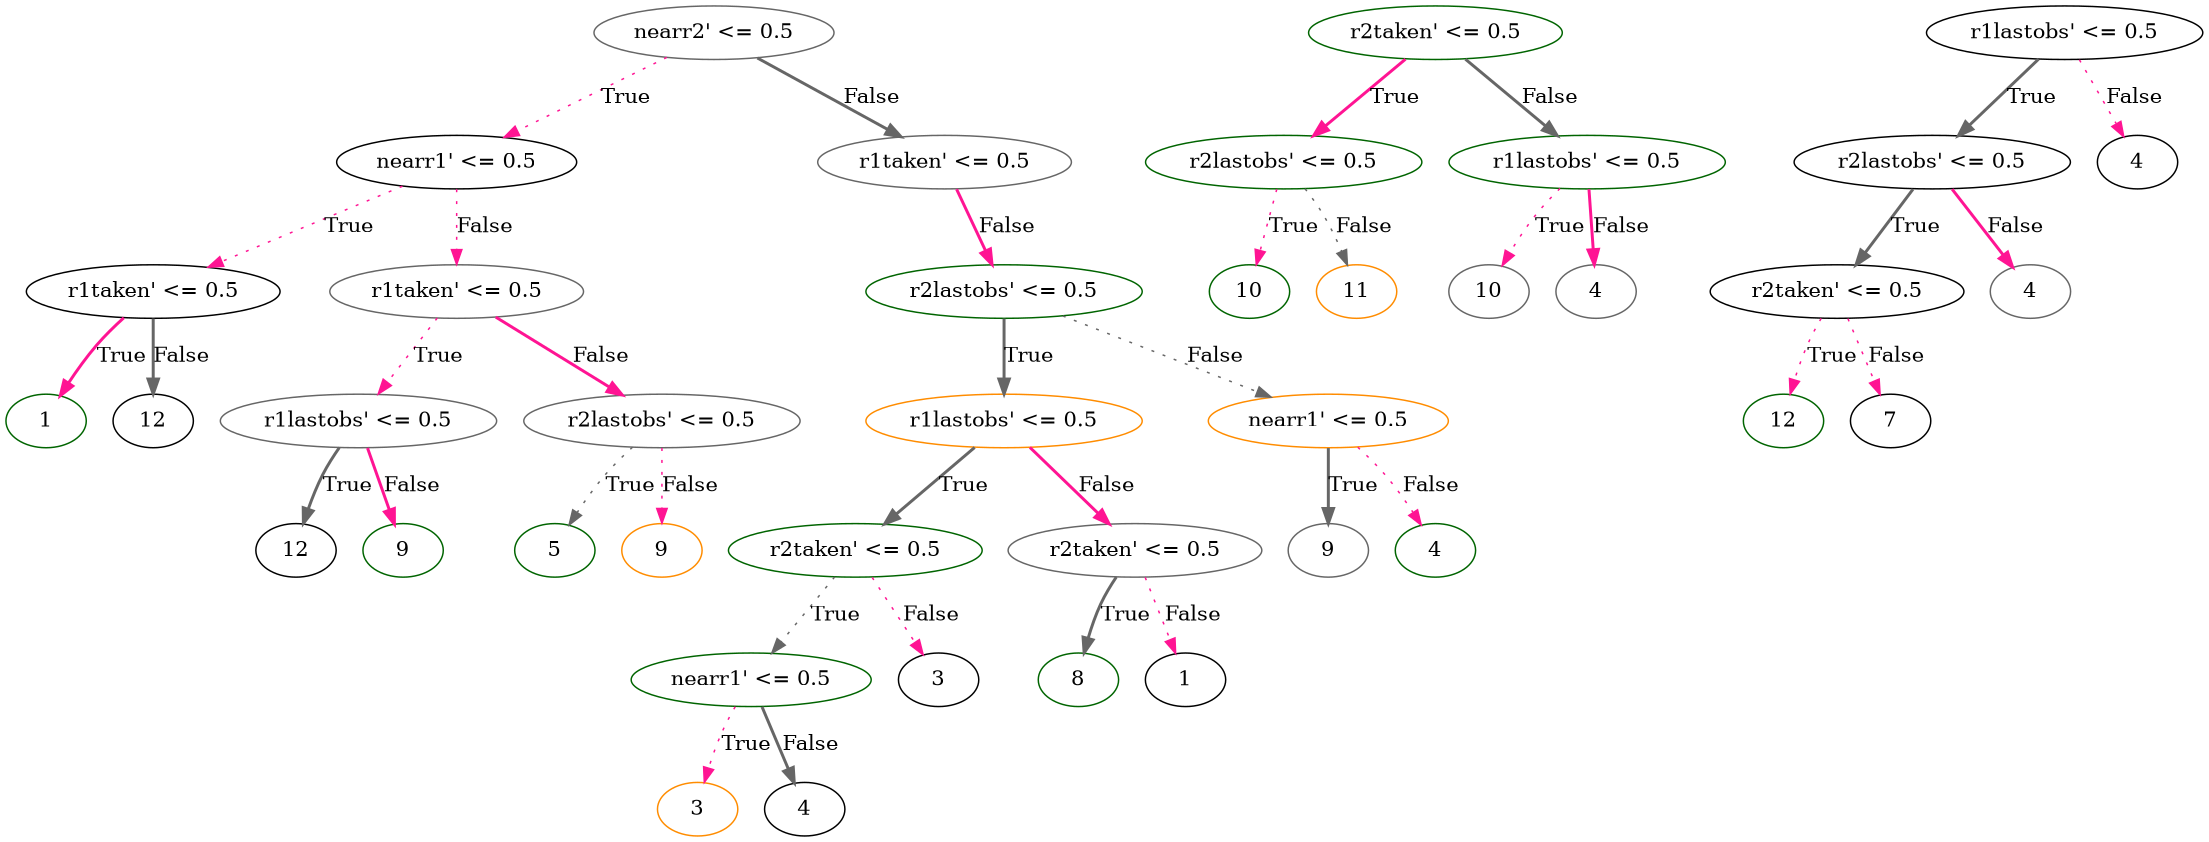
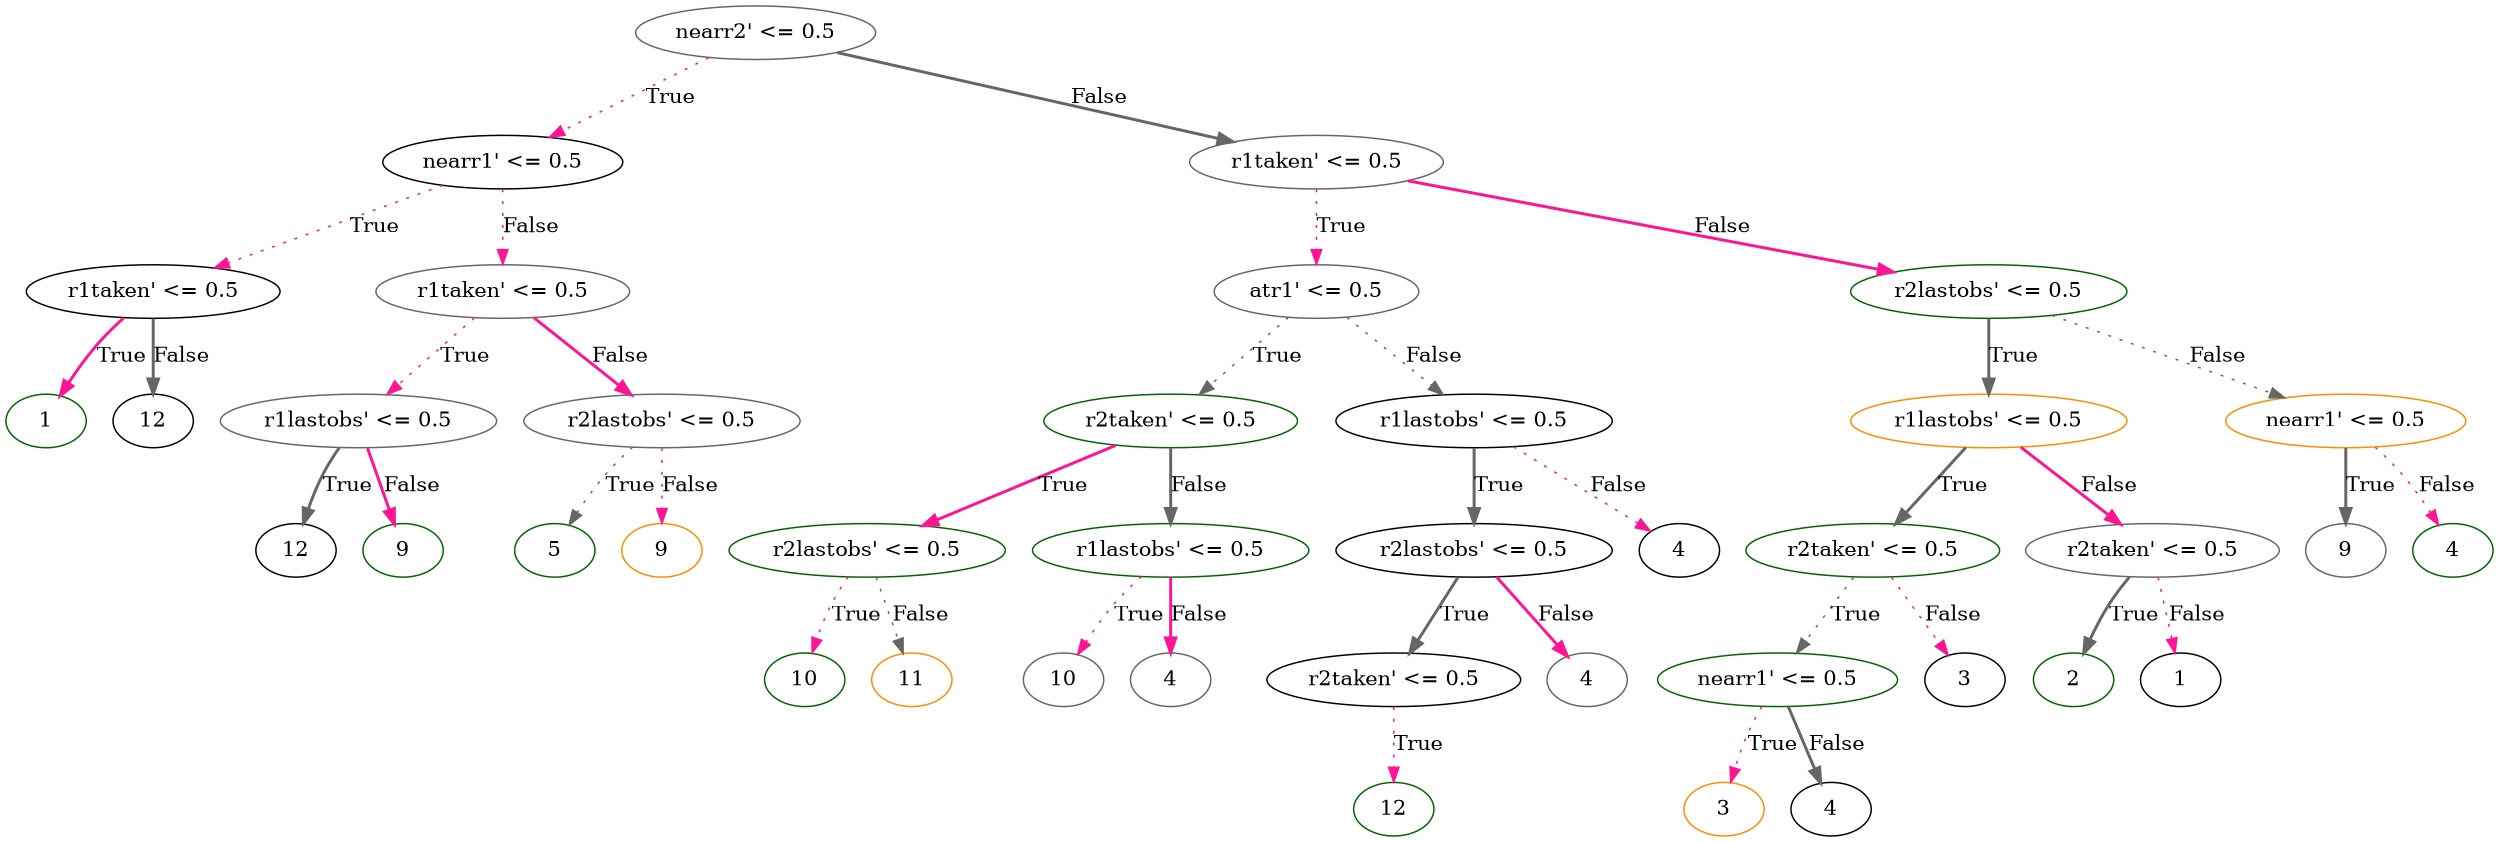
node "atr1' <= 0.5": added
node "7": removed
node "8": label "8" -> "2"
